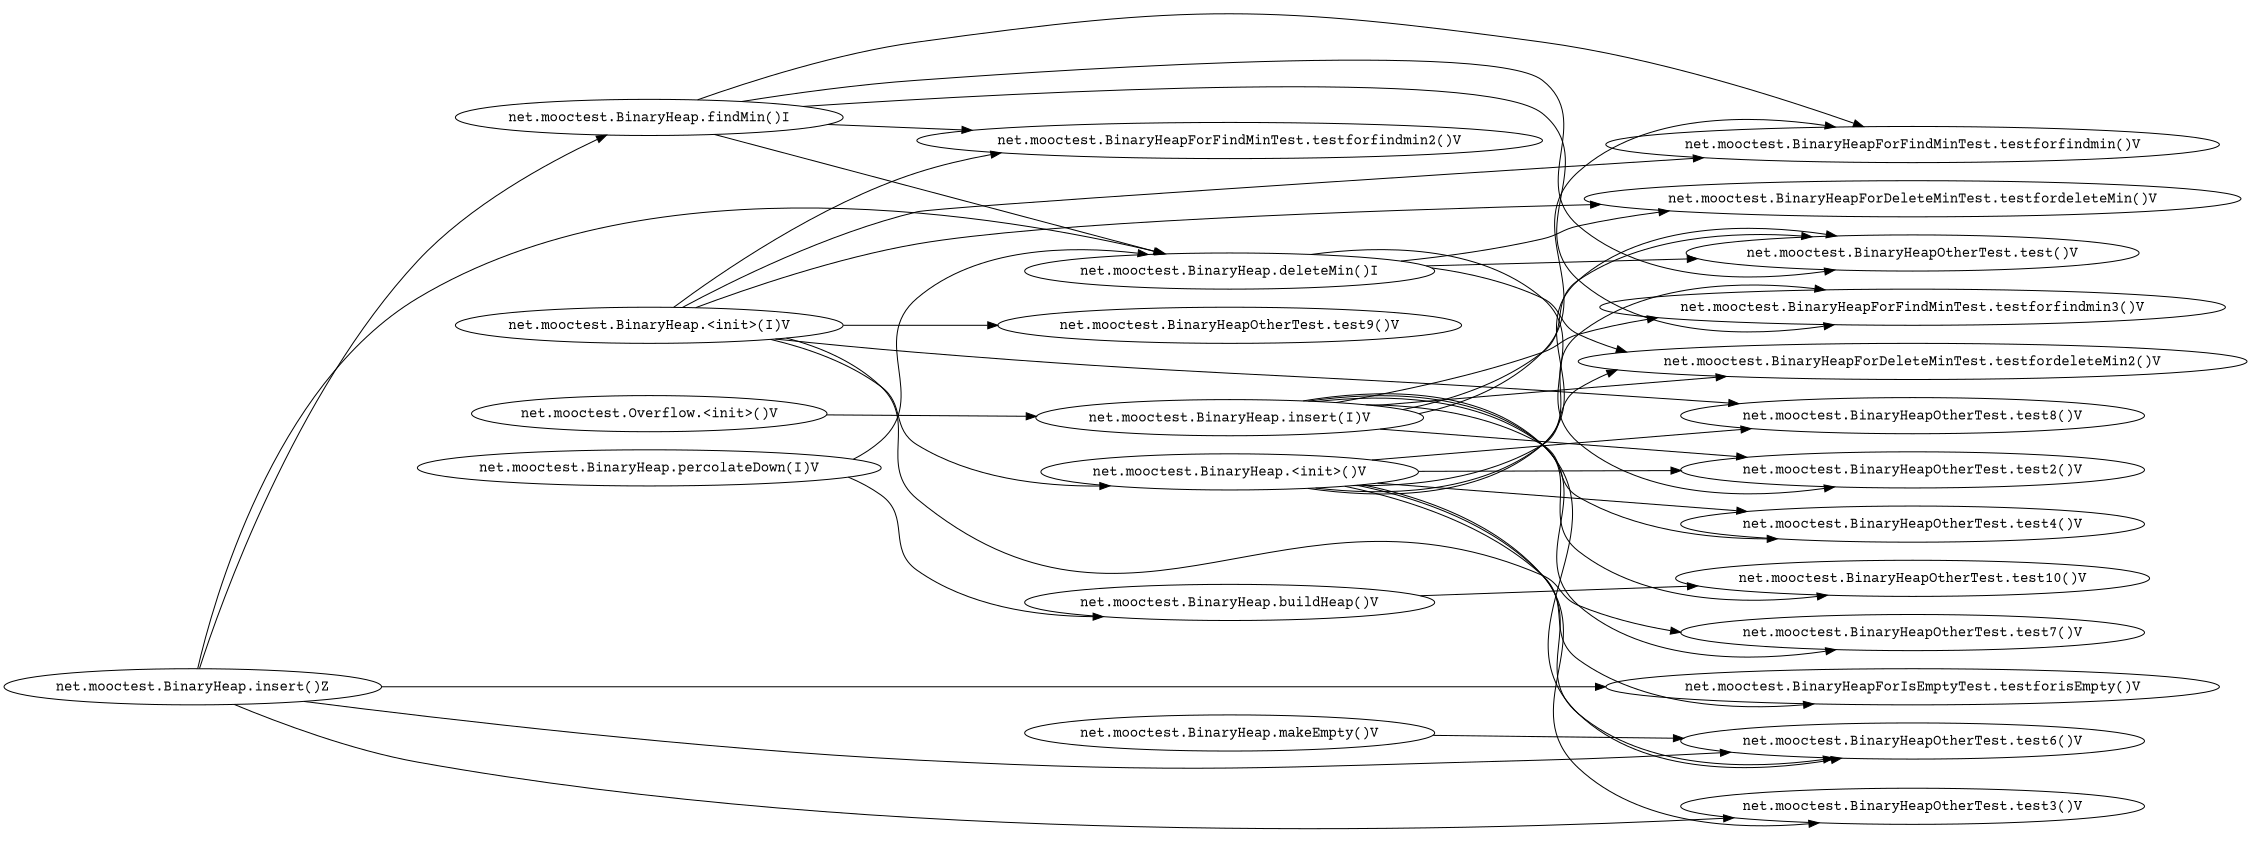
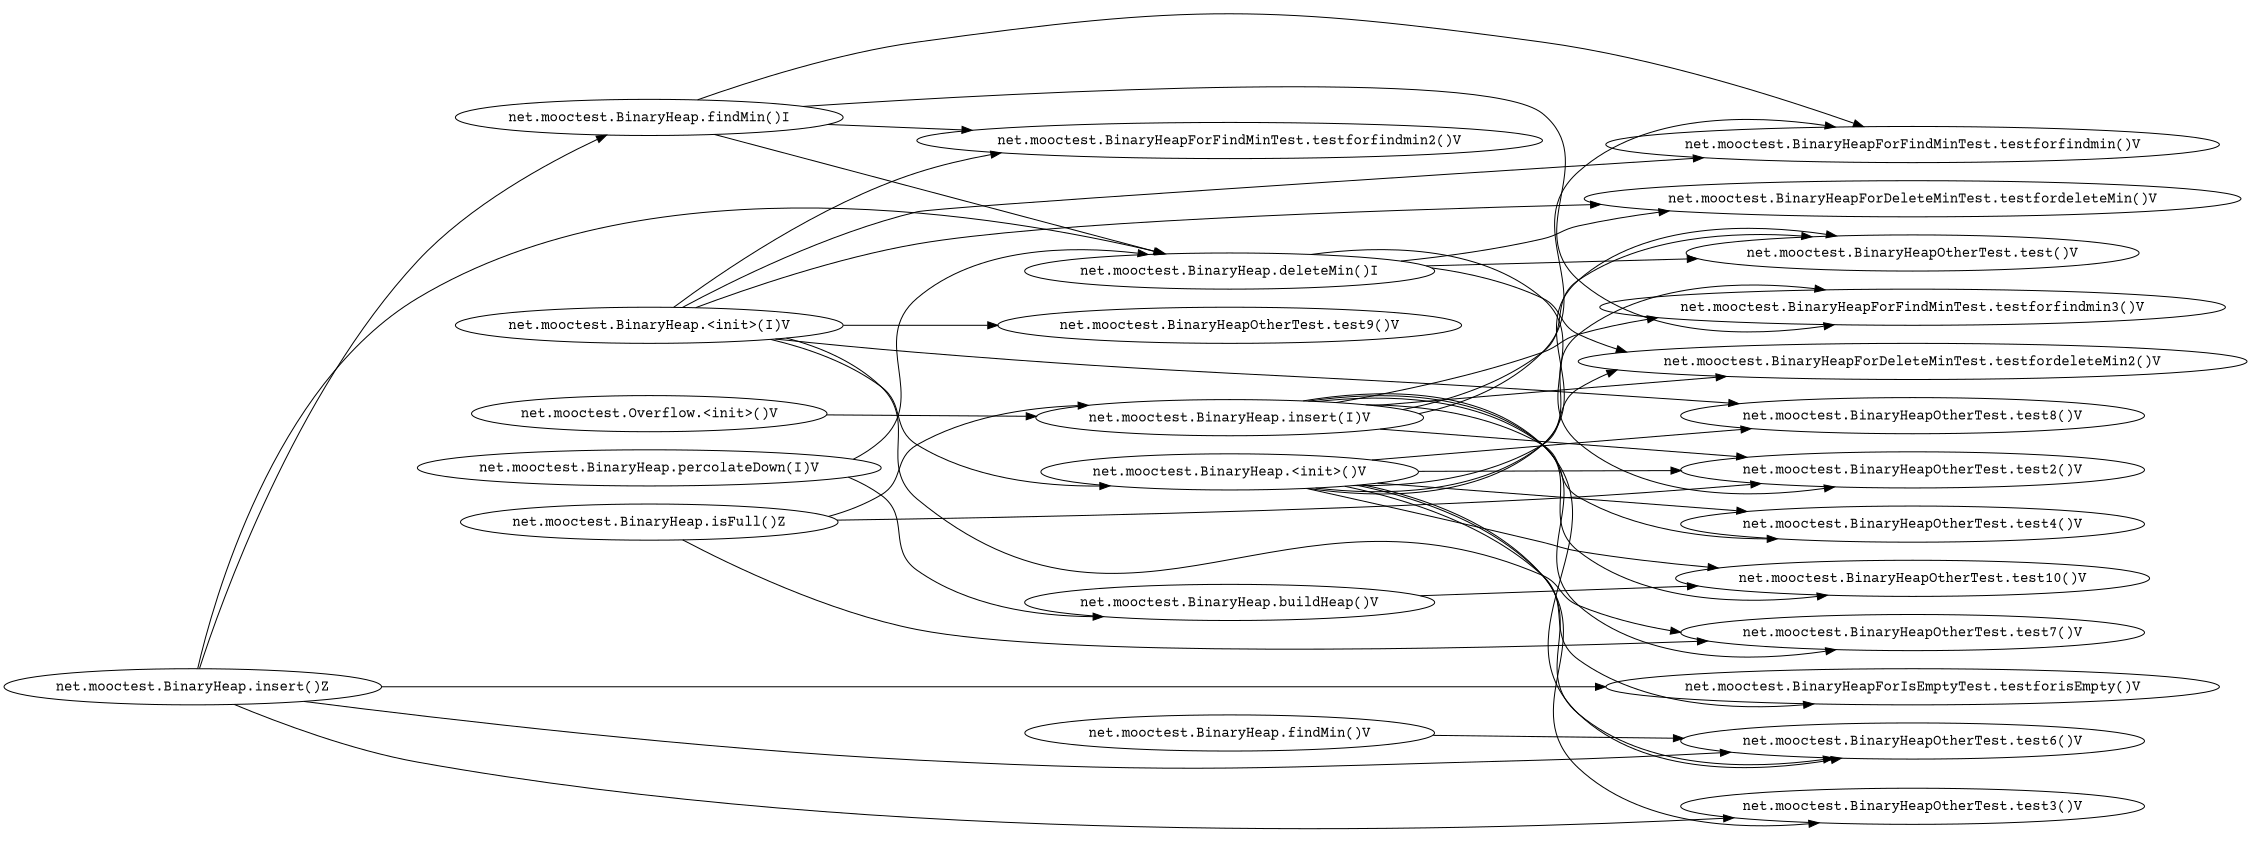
edge "net.mooctest.BinaryHeap.findMin()I" -> "net.mooctest.BinaryHeapOtherTest.test()V": removed
node "net.mooctest.BinaryHeap.isFull()Z": added
edge "net.mooctest.BinaryHeap.<init>()V" -> "net.mooctest.BinaryHeapOtherTest.test10()V": added
node "net.mooctest.BinaryHeap.makeEmpty()V": label "net.mooctest.BinaryHeap.makeEmpty()V" -> "net.mooctest.BinaryHeap.findMin()V"
